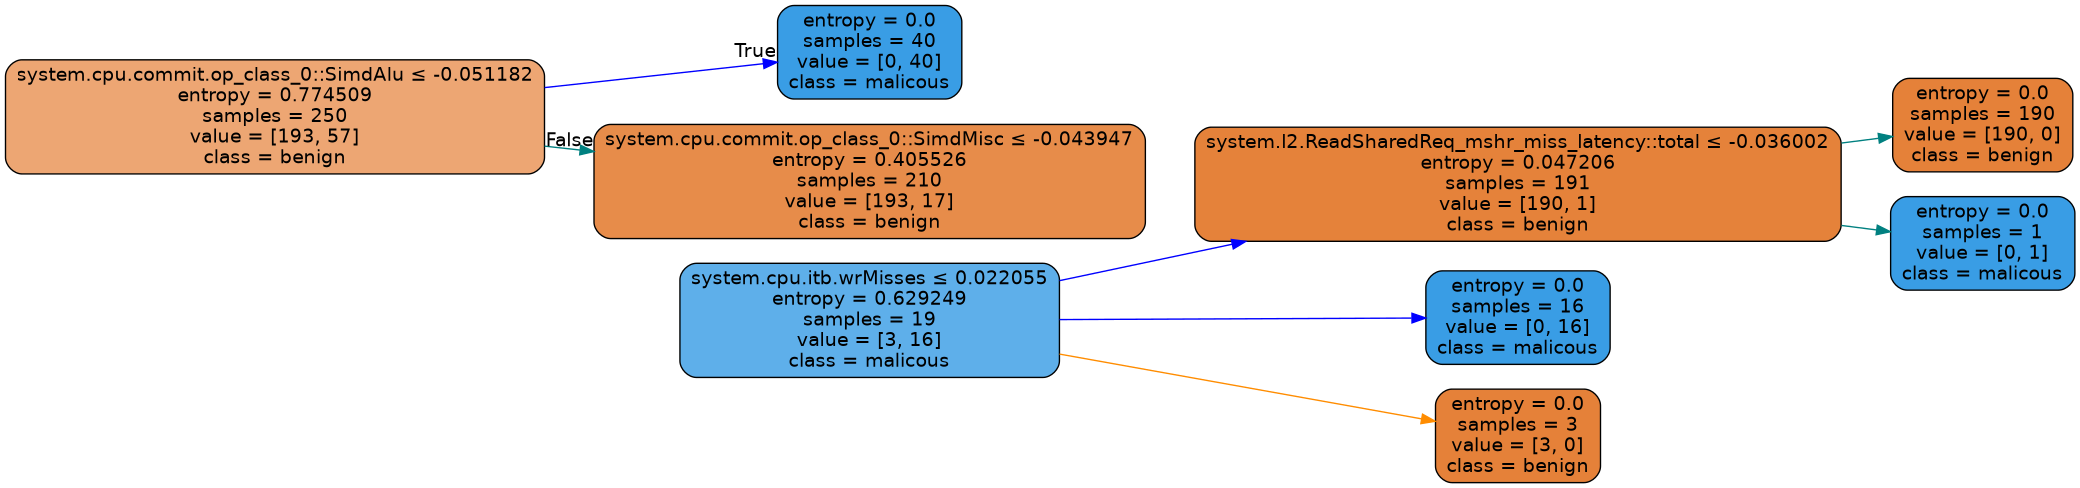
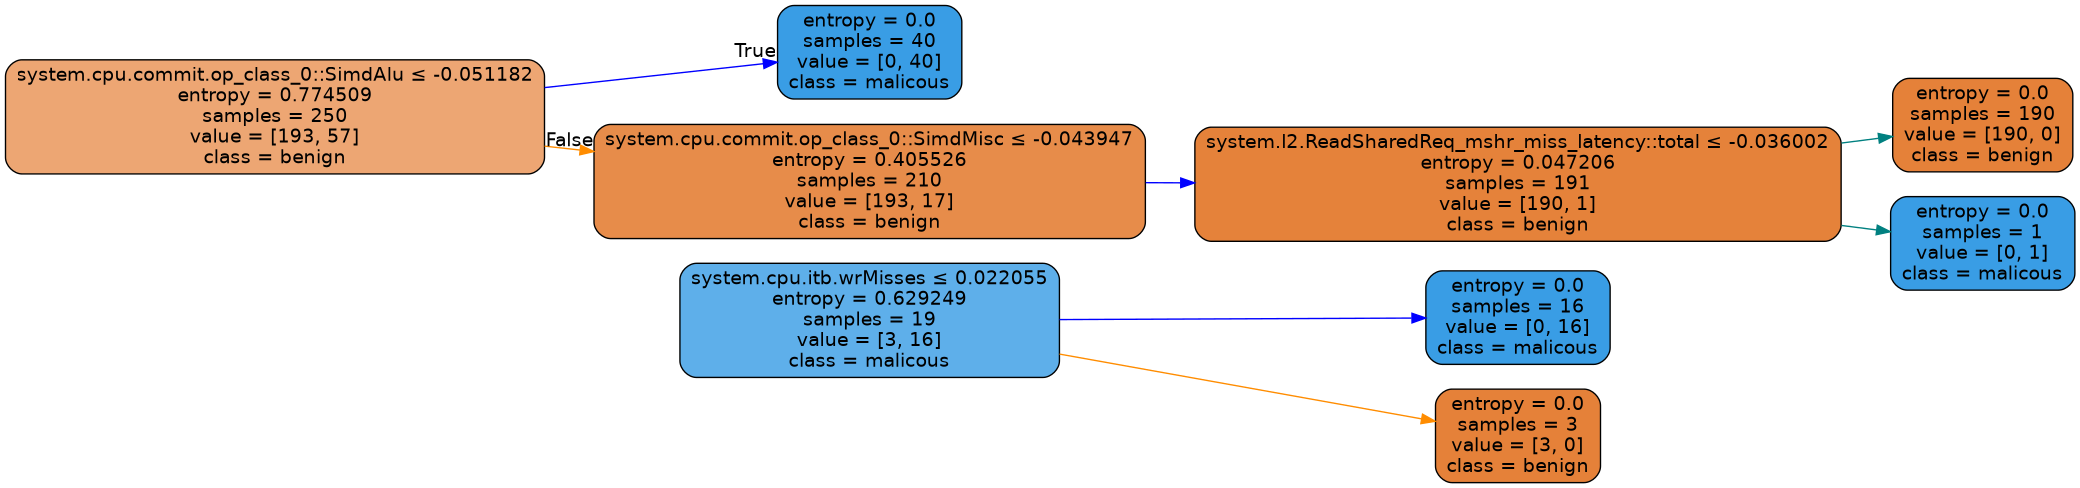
edge "system.cpu.commit.op_class_0::SimdAlu ≤ -0.051182" -> "system.cpu.commit.op_class_0::SimdMisc ≤ -0.043947": color teal -> darkorange
edge "system.cpu.itb.wrMisses ≤ 0.022055" -> "system.l2.ReadSharedReq_mshr_miss_latency::total ≤ -0.036002": now "system.cpu.commit.op_class_0::SimdMisc ≤ -0.043947" -> "system.l2.ReadSharedReq_mshr_miss_latency::total ≤ -0.036002"
